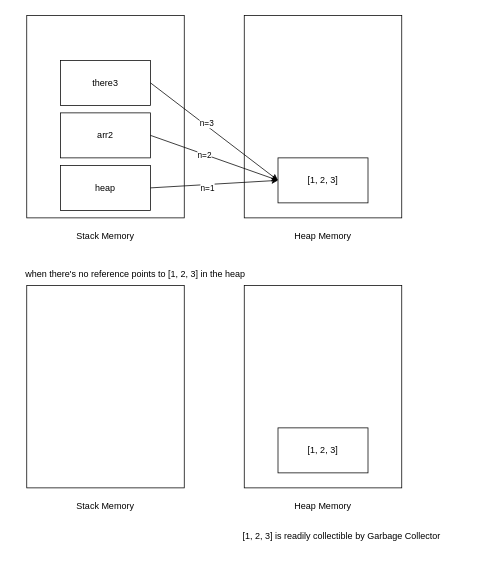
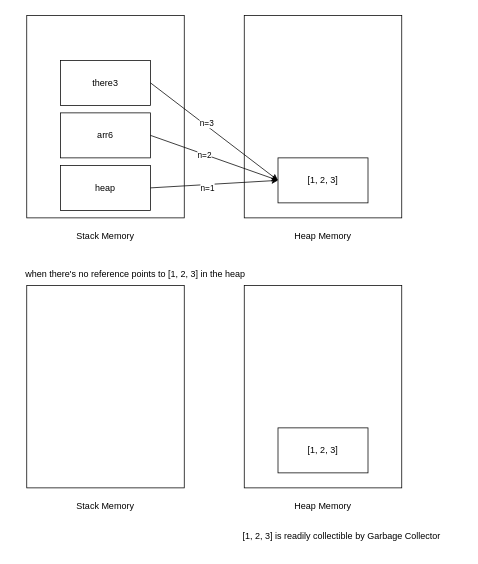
node "arr2": label "arr2" -> "arr6"
